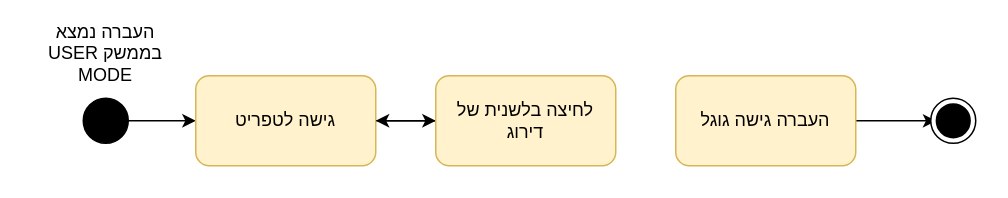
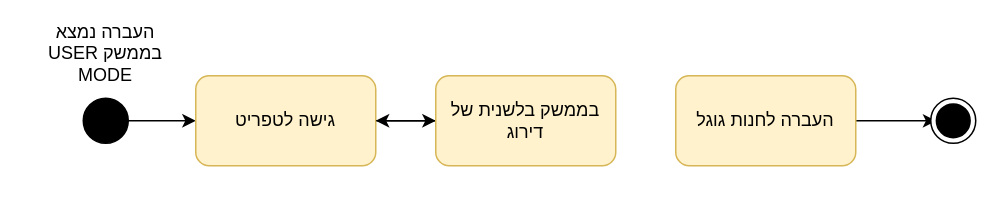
node "לחיצה בלשנית של דירוג": label "לחיצה בלשנית של דירוג" -> "בממשק בלשנית של דירוג"
node "העברה גישה גוגל": label "העברה גישה גוגל" -> "העברה לחנות גוגל"
